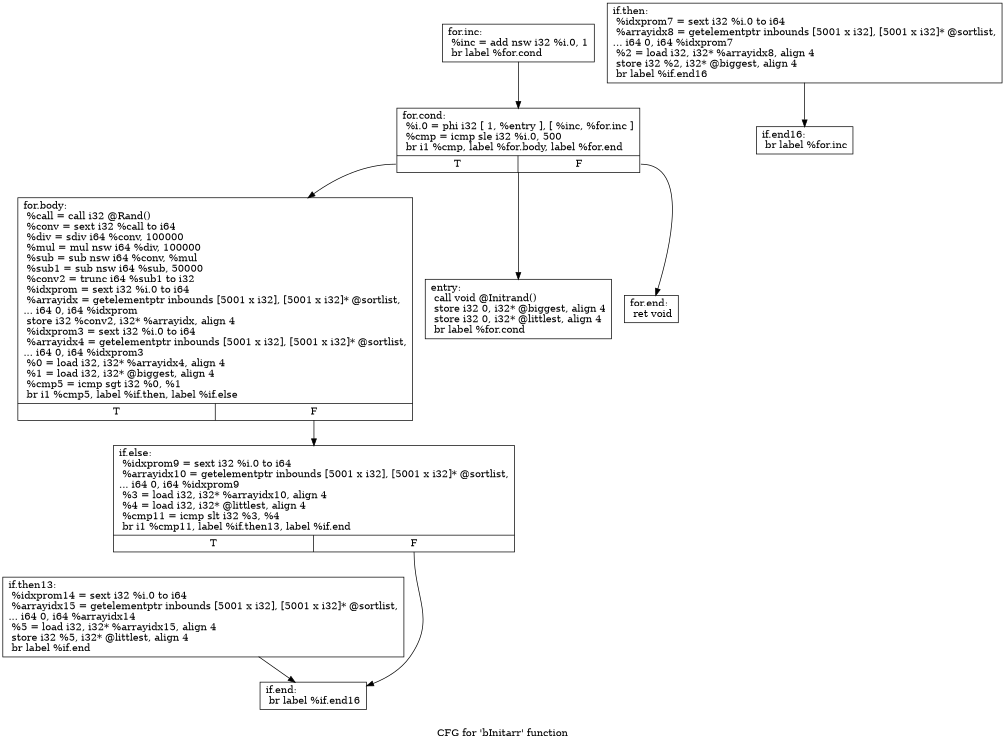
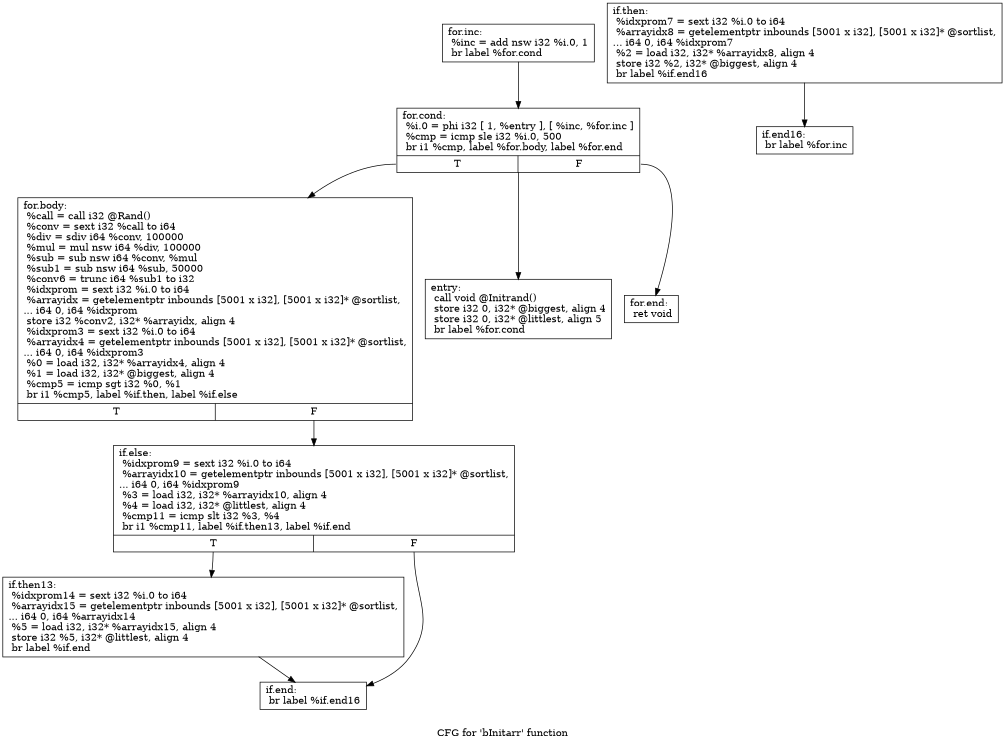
node "for.body:": text "%conv2 = trunc i64 %sub1 to i32" -> "%conv6 = trunc i64 %sub1 to i32"
node "entry:": text "store i32 0, i32* @littlest, align 4" -> "store i32 0, i32* @littlest, align 5"
edge "if.else:" -> "if.then13:": added
